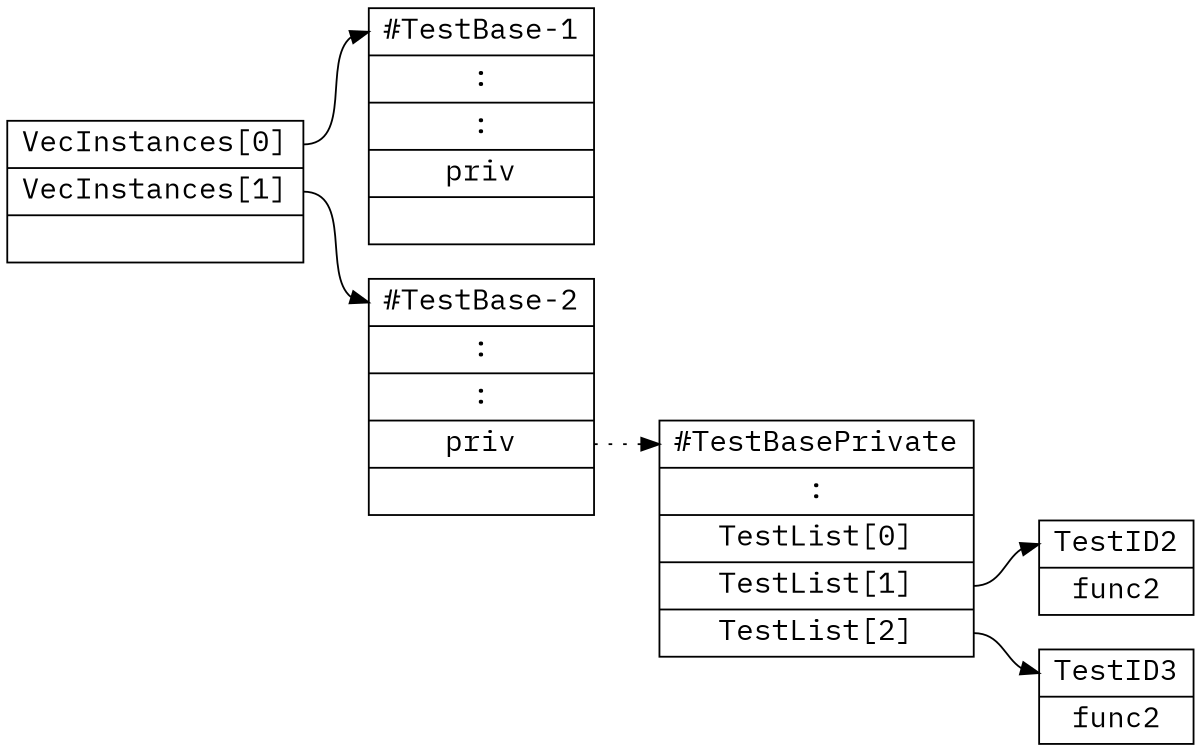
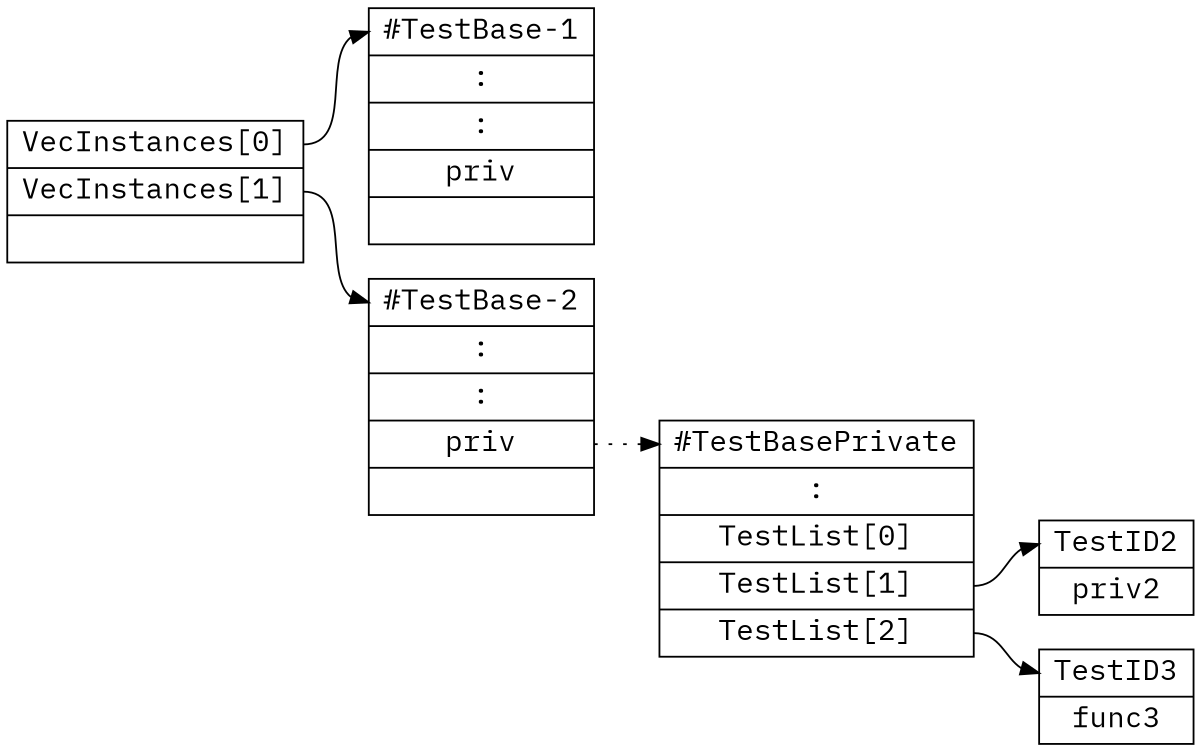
node "TestID2": text "func2" -> "priv2"
node "TestID3": text "func2" -> "func3"
